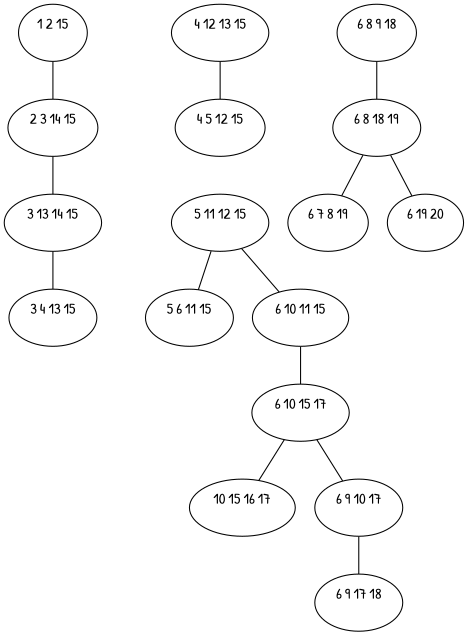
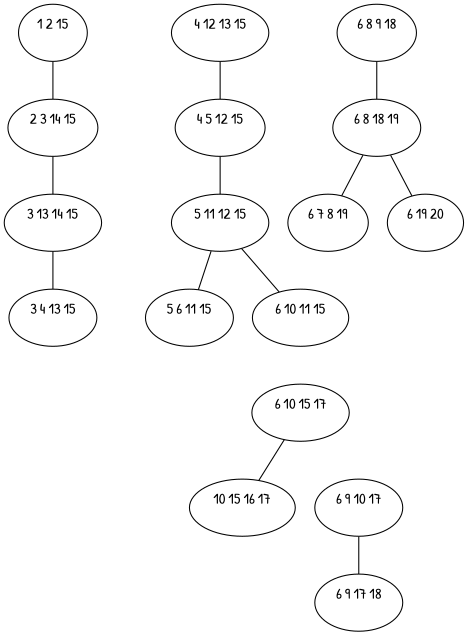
edge "4 5 12 15" -- "5 11 12 15": added
edge "6 10 11 15" -- "6 10 15 17": removed
edge "6 10 15 17" -- "6 9 10 17": removed
